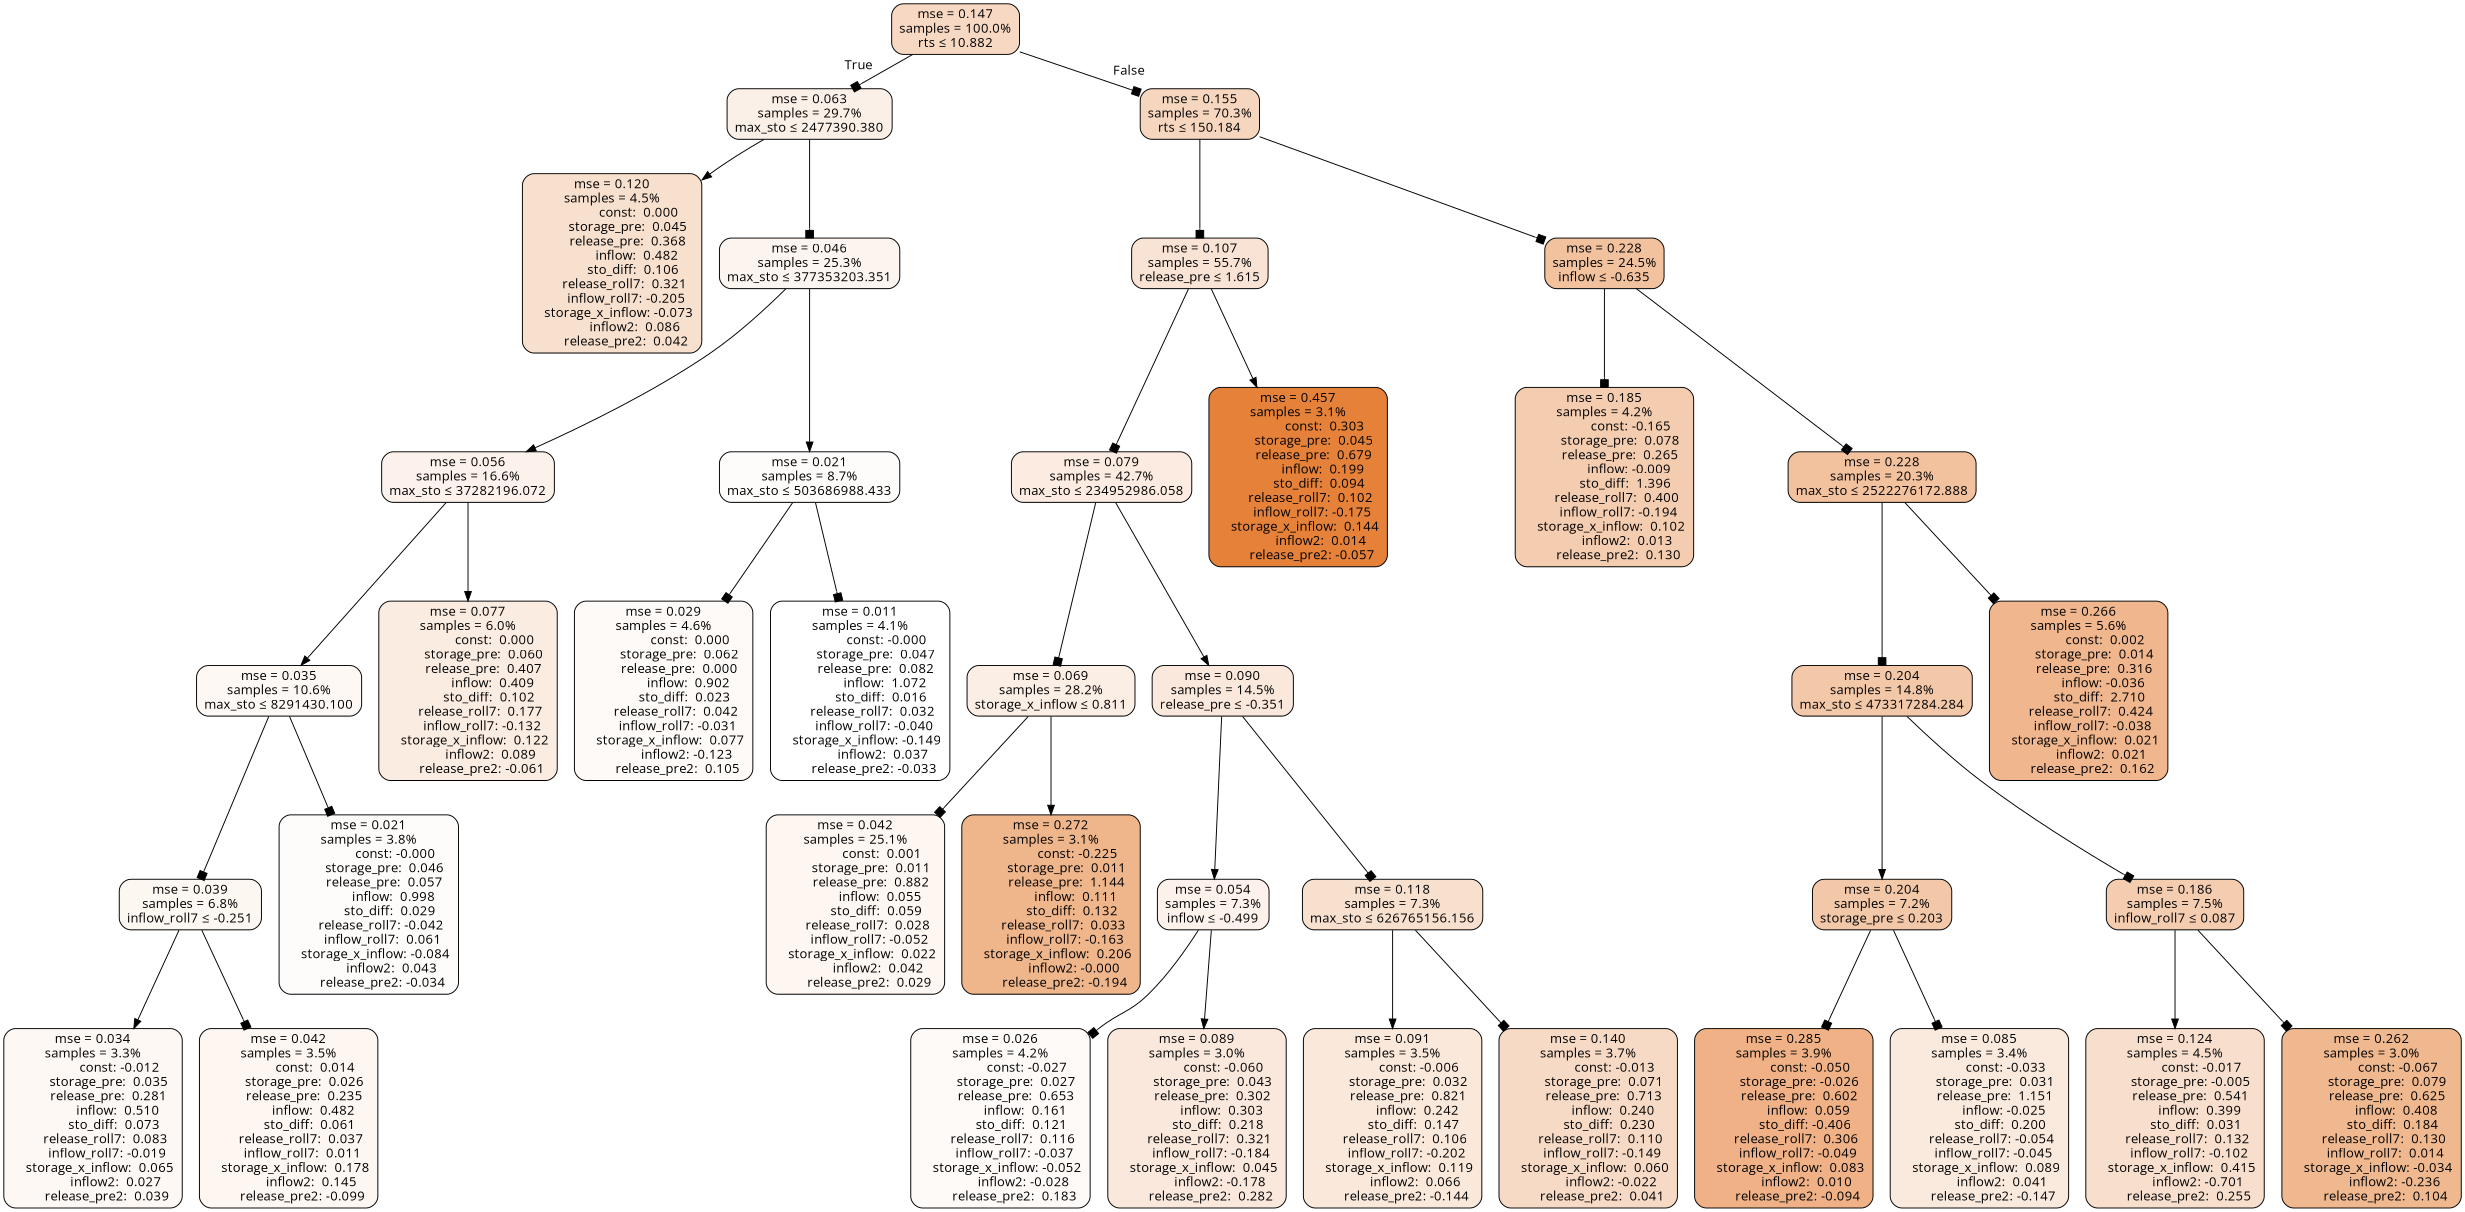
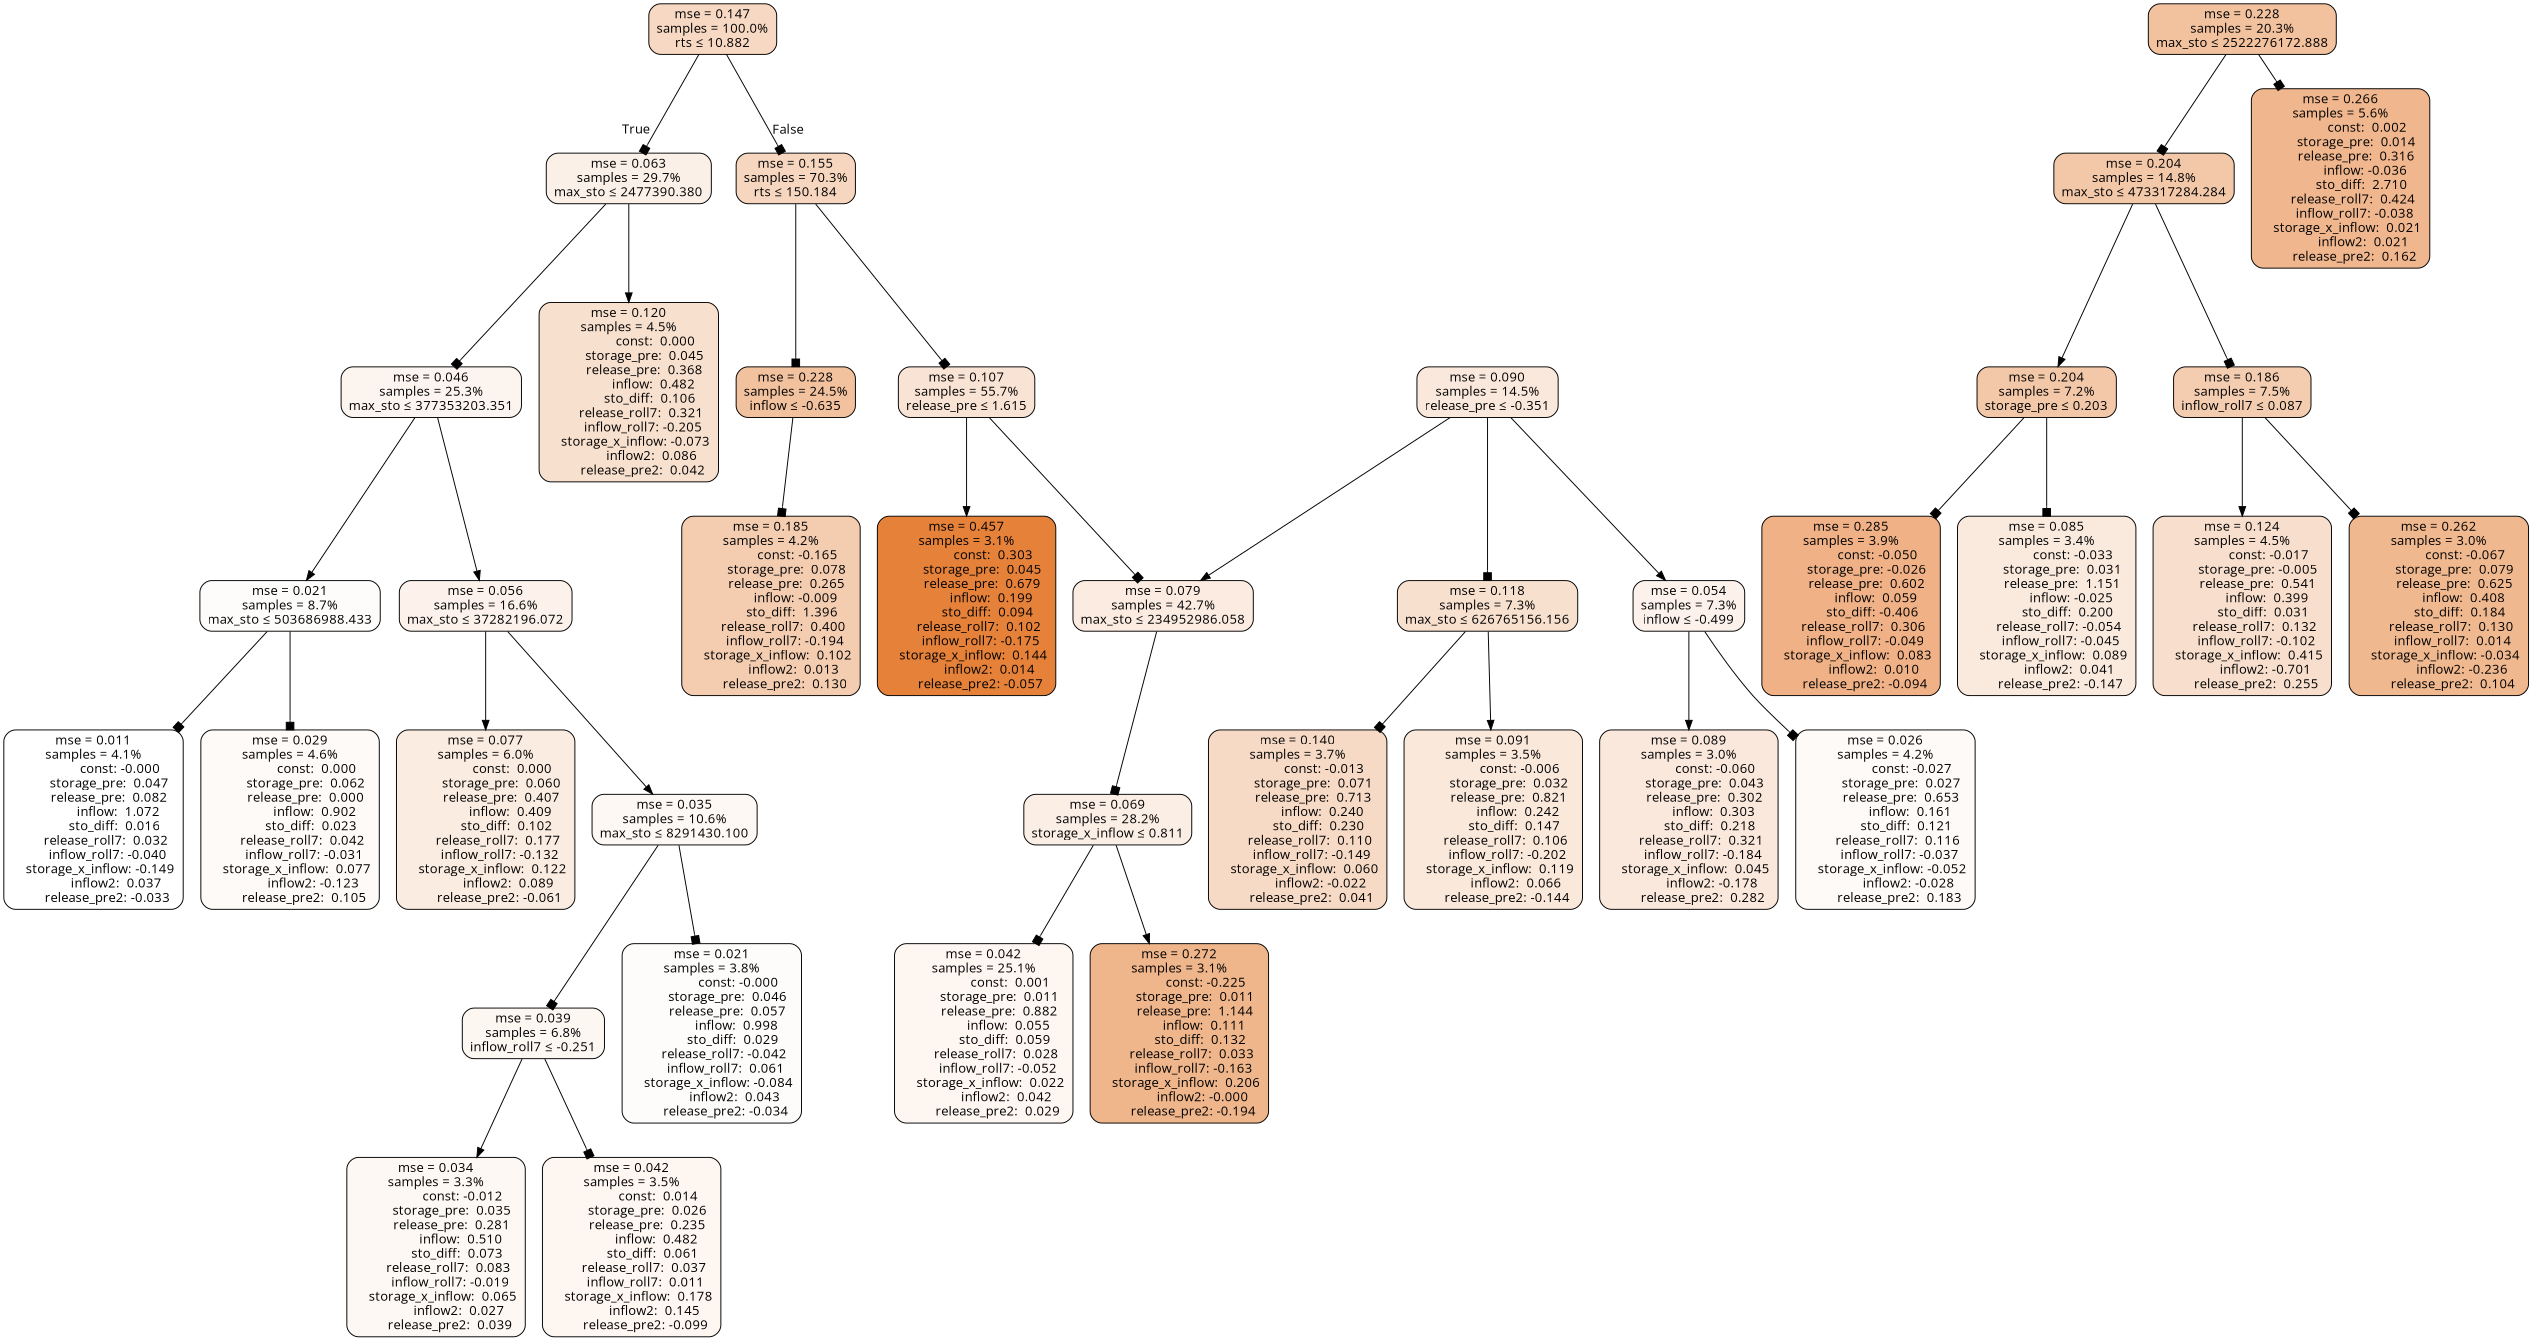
edge "mse = 0.228 samples = 24.5% inflow ≤ -0.635" -> "mse = 0.228 samples = 20.3% max_sto ≤ 2522276172.888": removed
edge "mse = 0.079 samples = 42.7% max_sto ≤ 234952986.058" -> "mse = 0.090 samples = 14.5% release_pre ≤ -0.351": reversed
